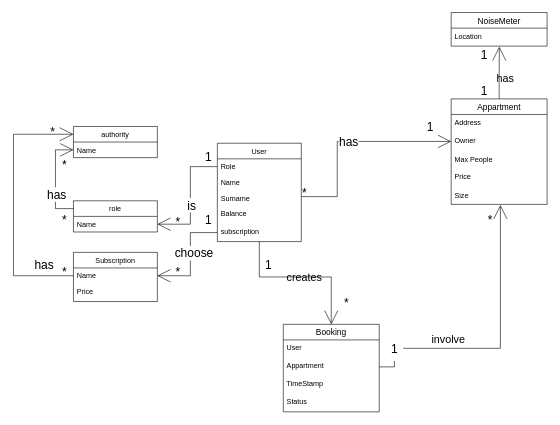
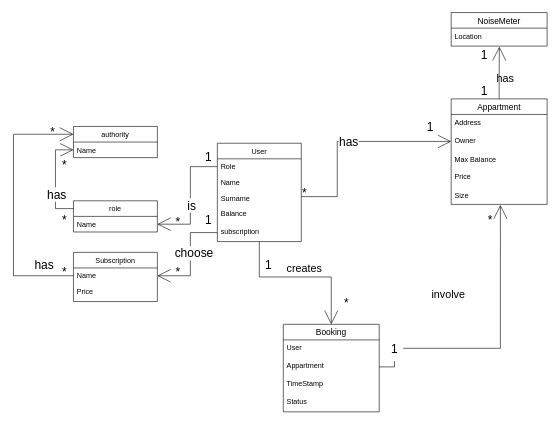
node "Max People": label "Max People" -> "Max Balance"
node "creates": moved (305, 278) -> (305, 269)
node "involve": moved (449, 339) -> (449, 294)
